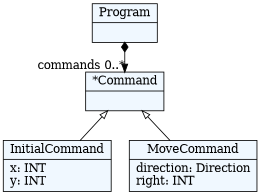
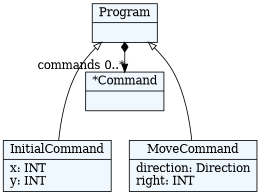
edge "InitialCommand" -> "*Command": now "InitialCommand" -> "Program"
edge "MoveCommand" -> "*Command": now "MoveCommand" -> "Program"
